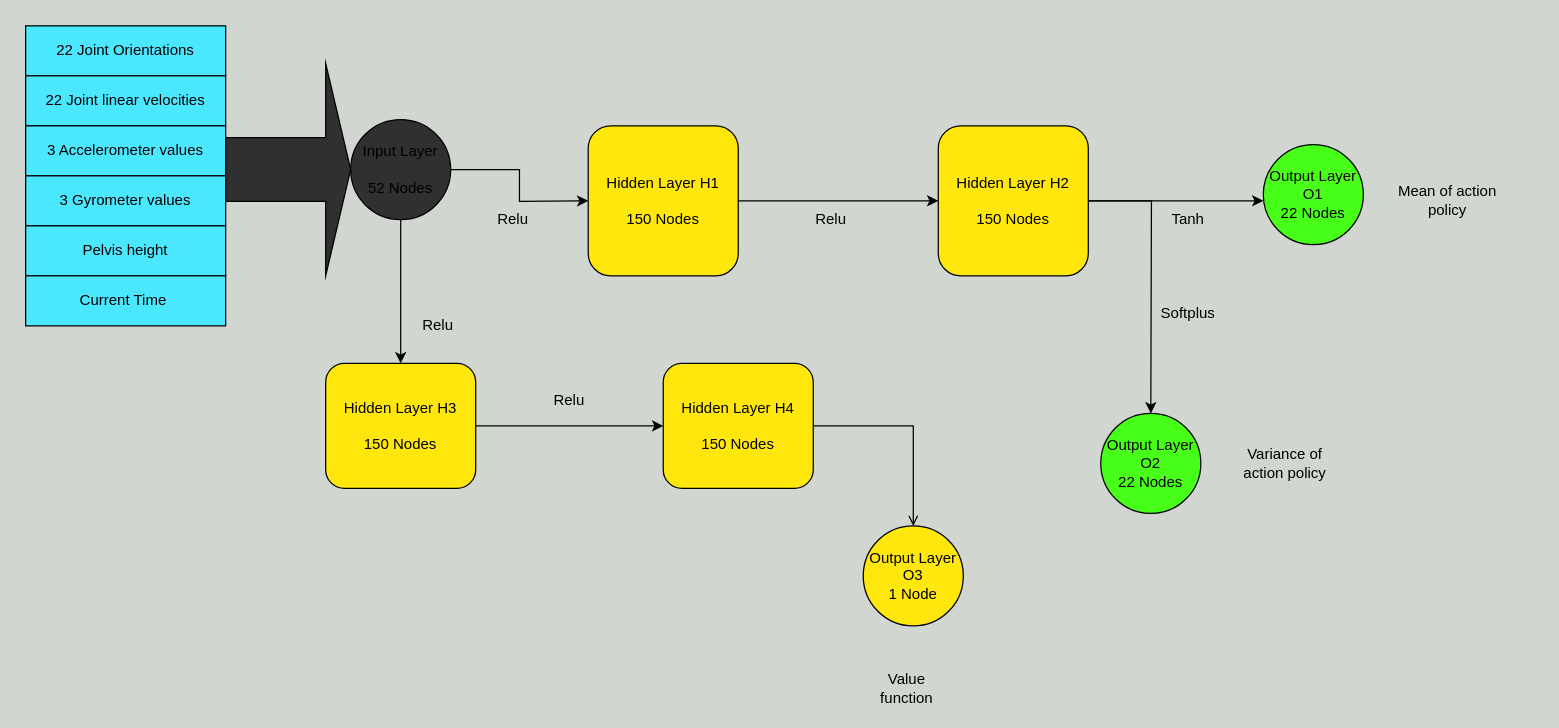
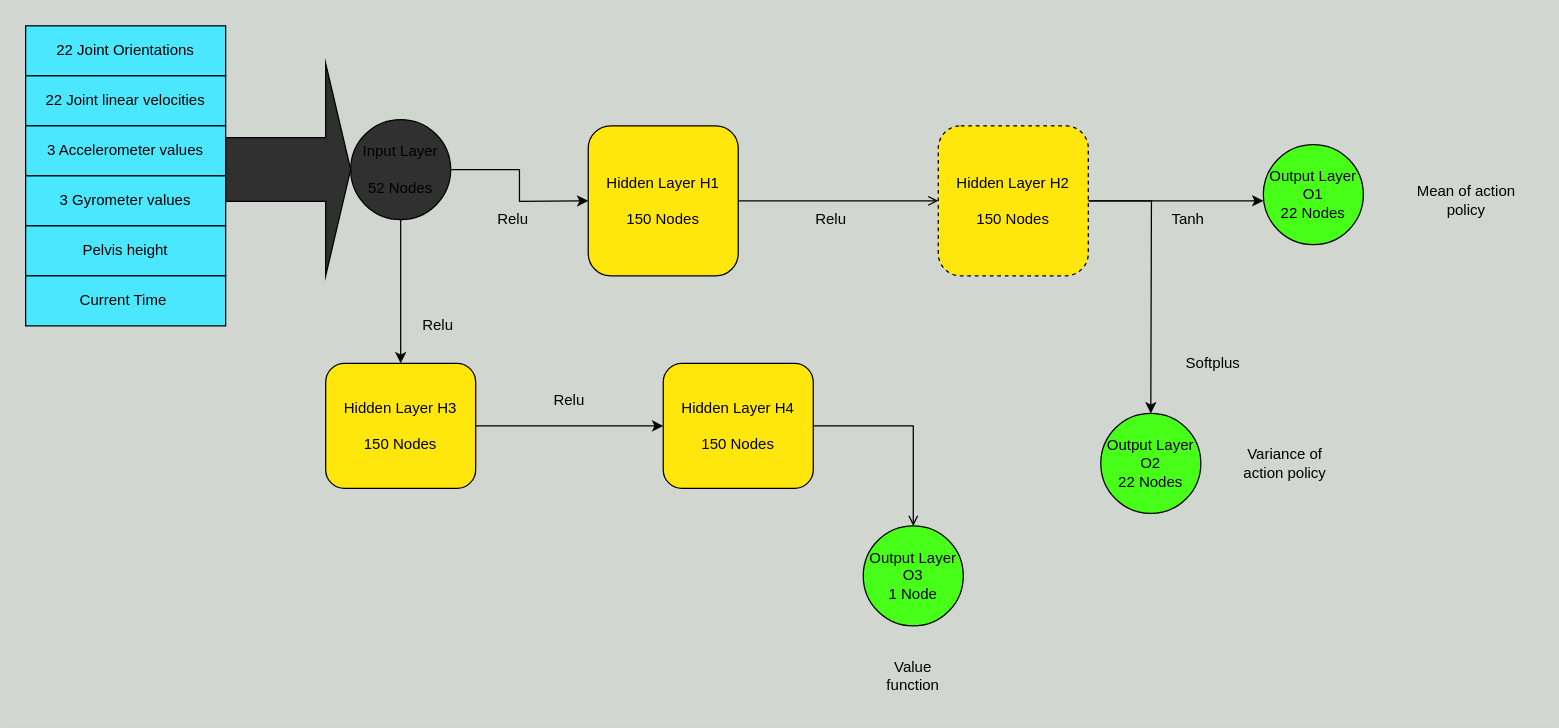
edge "Hidden Layer H1 150 Nodes" -> "Hidden Layer H2 150 Nodes": arrowhead classic -> open
node "Hidden Layer H2 150 Nodes": style solid -> dashed
node "Mean of action policy": moved (1448, 201) -> (1466, 201)
node "Softplus": moved (1188, 313) -> (1213, 363)
node "Output Layer O3 1 Node": fillcolor #ffe70d -> #47ff19
node "Value function": moved (907, 688) -> (913, 676)
